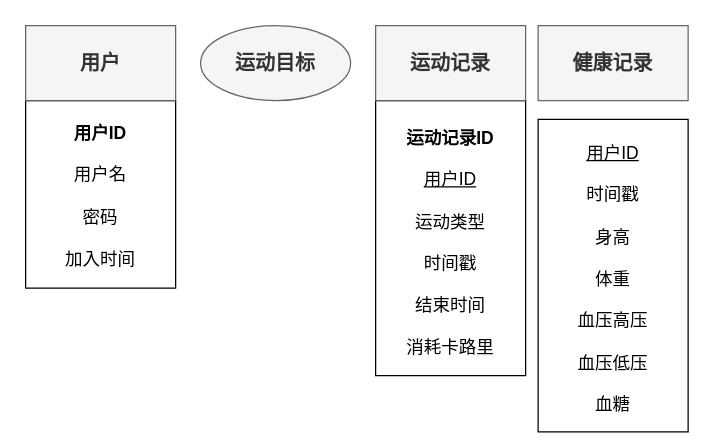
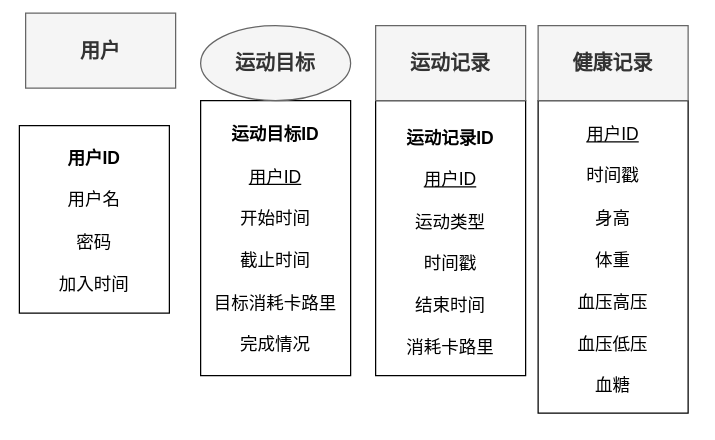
node "用户": moved (101, 63) -> (101, 51)
node "用户ID 用户名 密码 加入时间": moved (101, 194) -> (94, 219)
node "运动目标ID 用户ID 开始时间 截止时间 目标消耗卡路里 完成情况": added
node "用户ID 时间戳 身高 体重 血压高压 血压低压 血糖": moved (613, 276) -> (613, 257)
